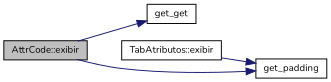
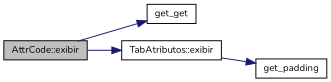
edge "AttrCode::exibir" -> "get_padding": now "AttrCode::exibir" -> "TabAtributos::exibir"
